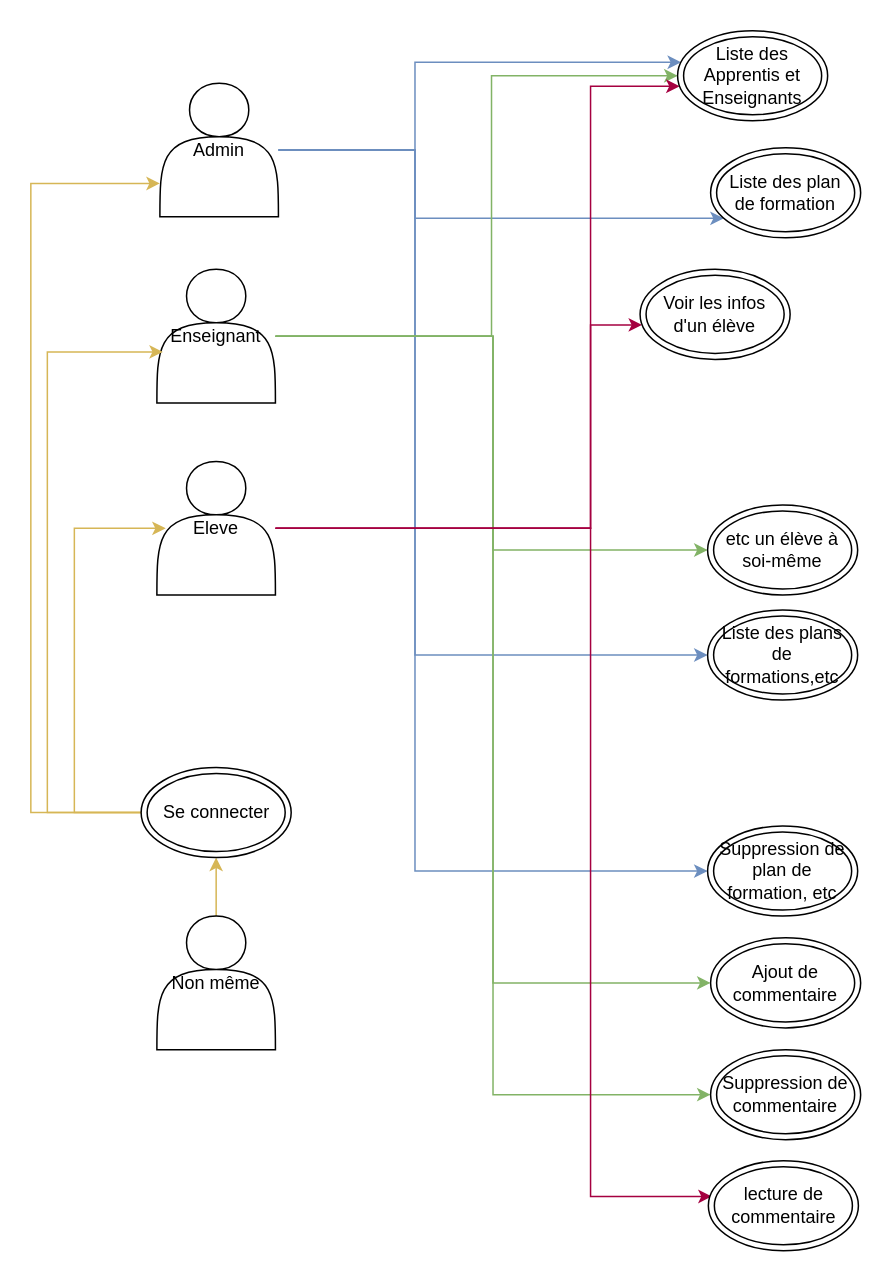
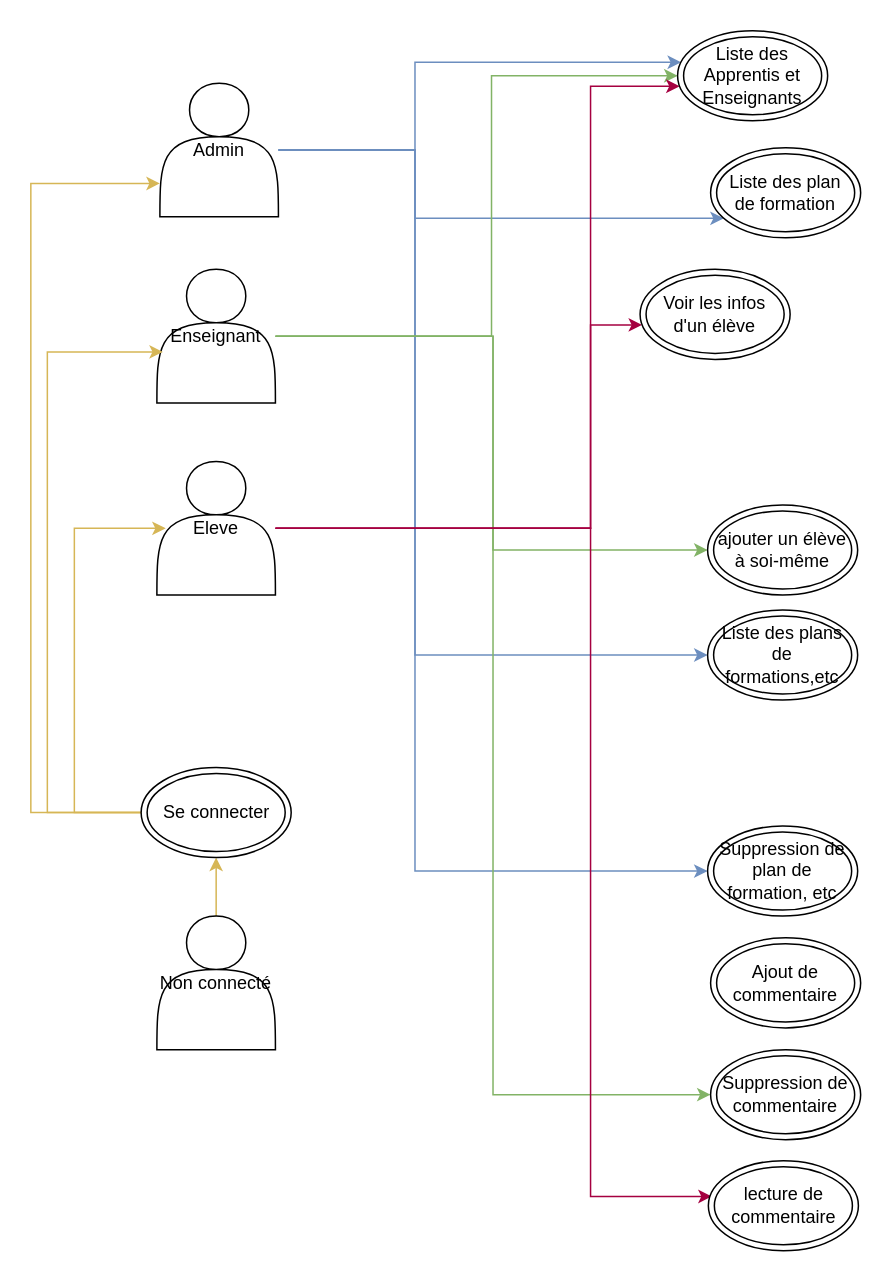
node "etc un élève à soi-même": label "etc un élève à soi-même" -> "ajouter un élève à soi-même"
node "Non même": label "Non même" -> "Non connecté"
edge "Enseignant" -> "Ajout de commentaire": removed
